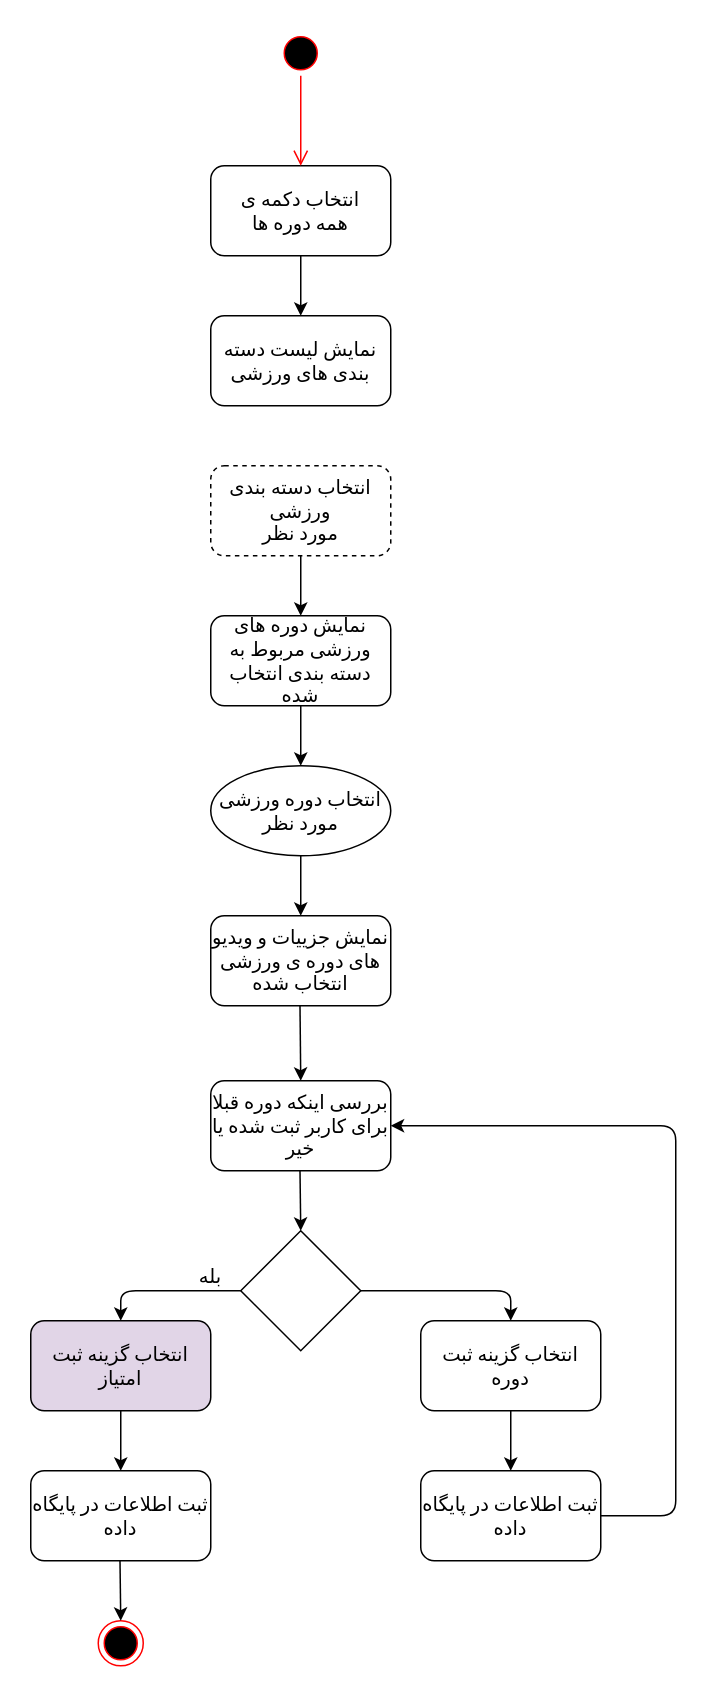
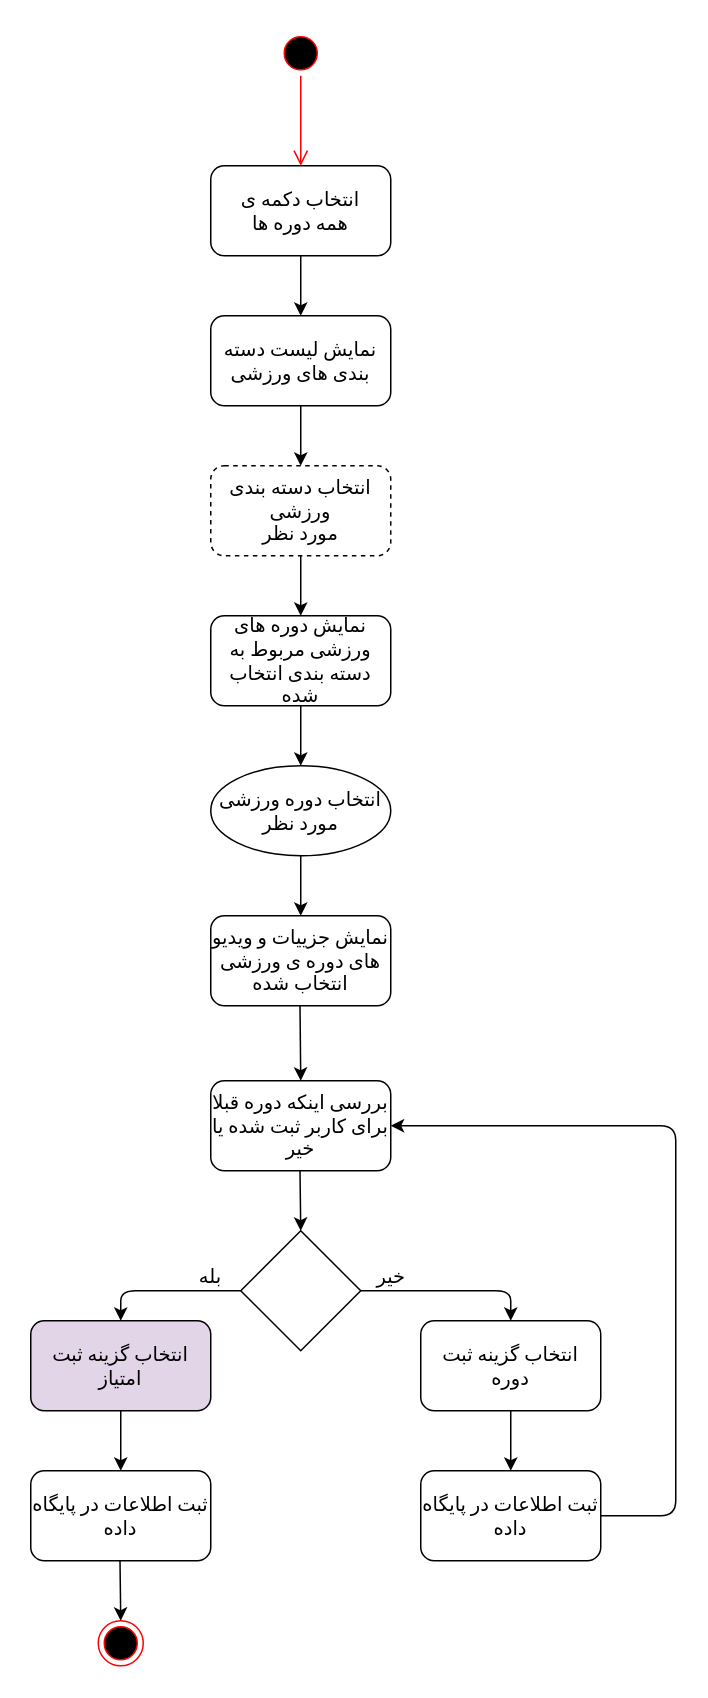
edge "نمایش لیست دسته بندی های ورزشی" -> "انتخاب دسته بندی ورزشی مورد نظر": added
node "خیر": added
